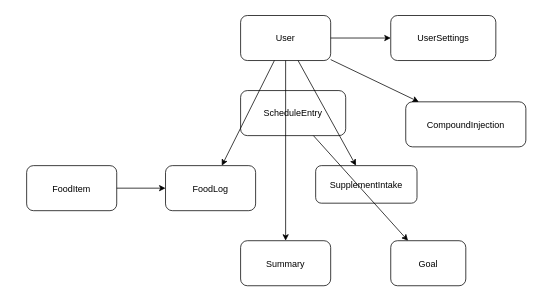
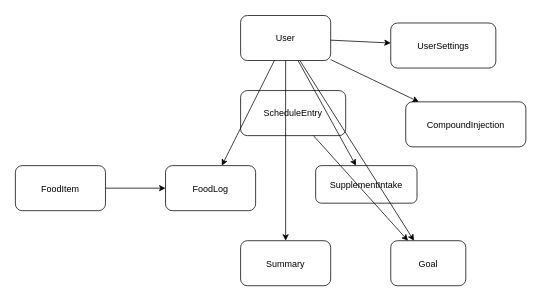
node "UserSettings": moved (443, 38) -> (443, 45)
edge "User" -> "Goal": added
node "FoodItem": moved (72, 188) -> (60, 188)
